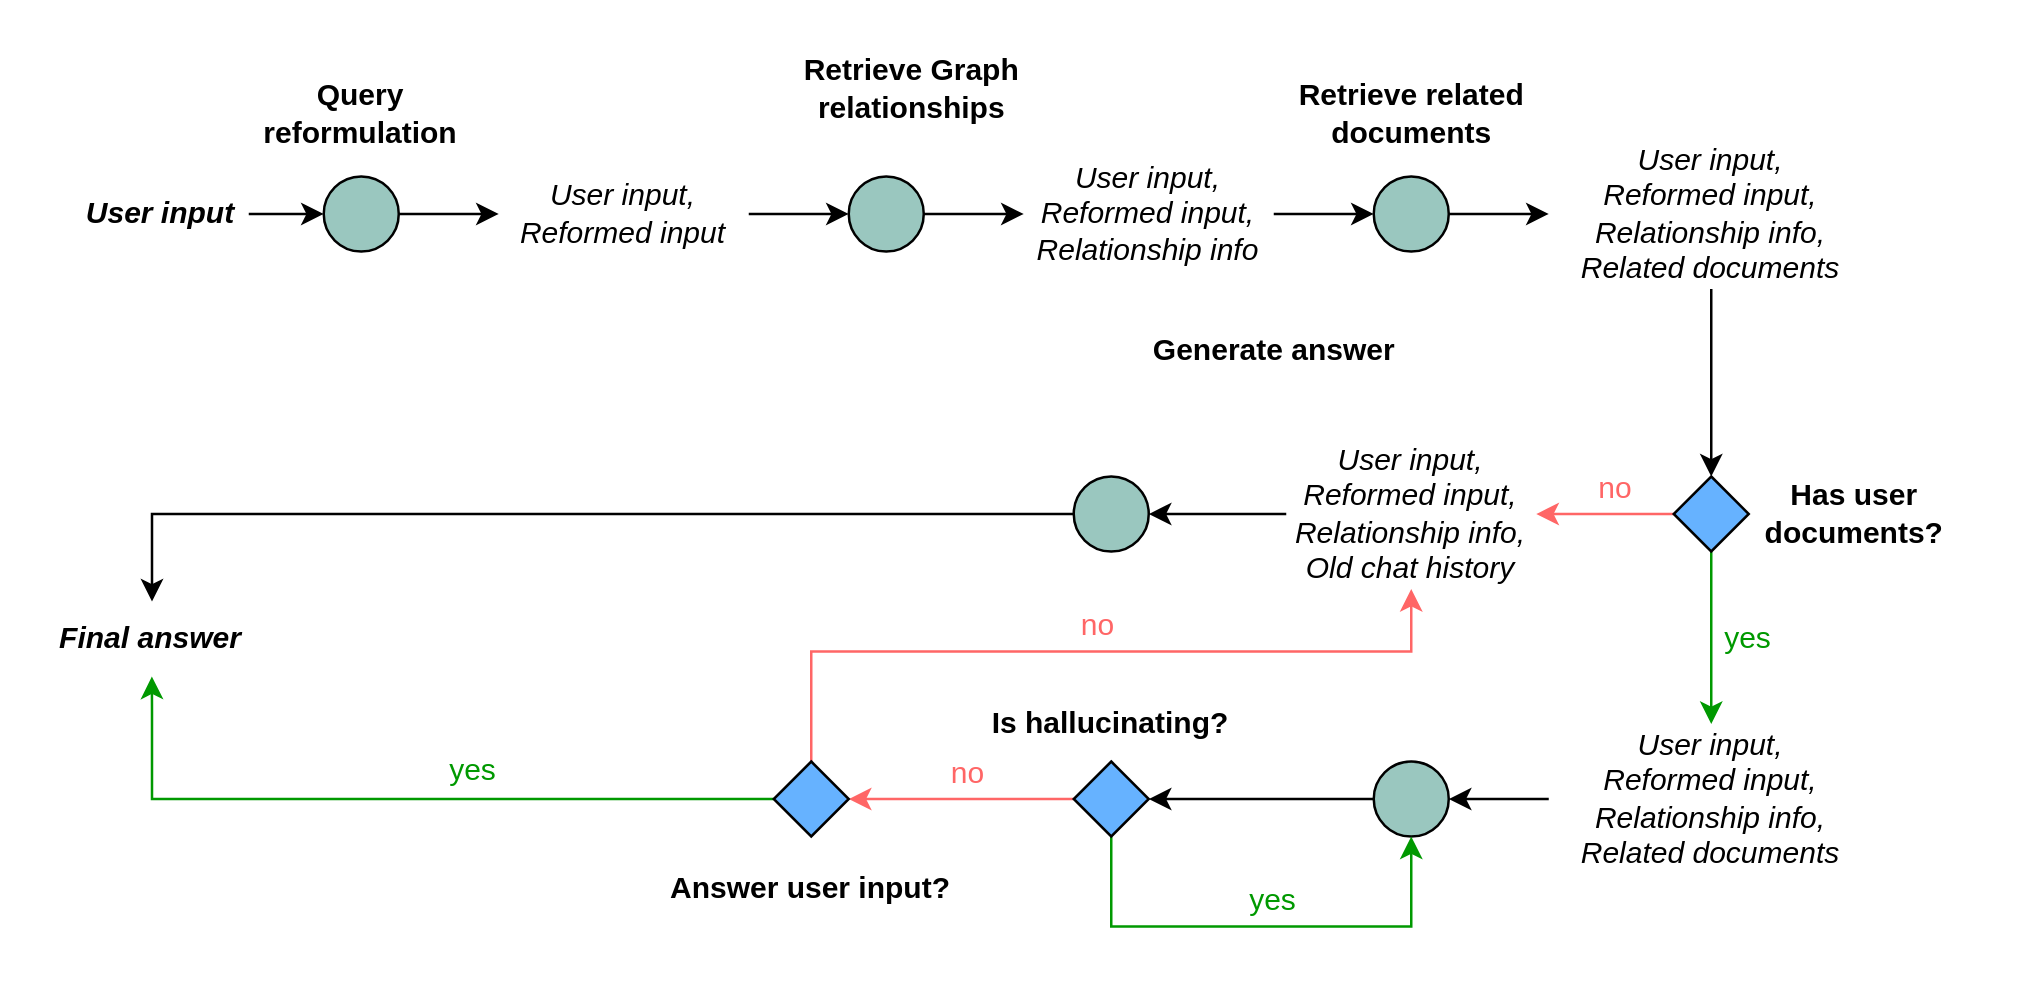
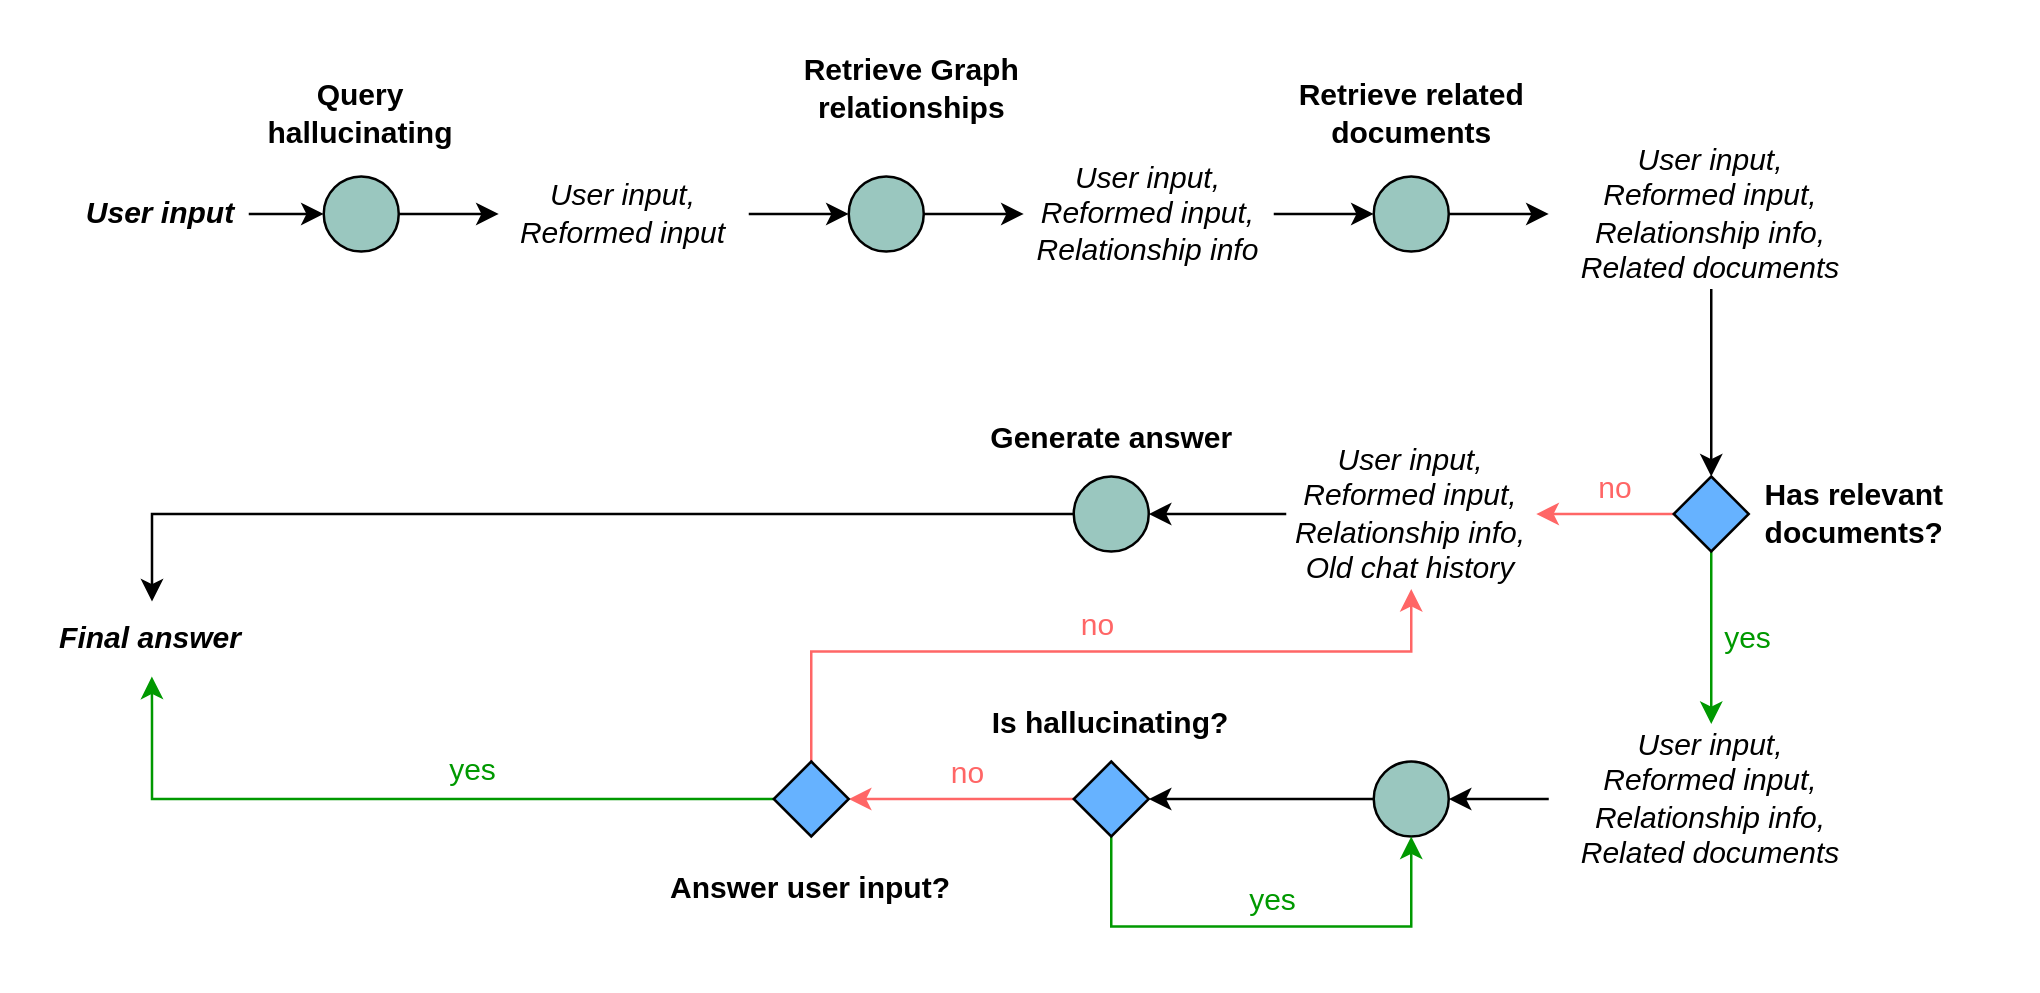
node "Query reformulation": label "Query reformulation" -> "Query hallucinating"
node "Generate answer": moved (1274, 351) -> (1111, 439)
node "Has user documents?": label "Has user documents?" -> "Has relevant documents?"
